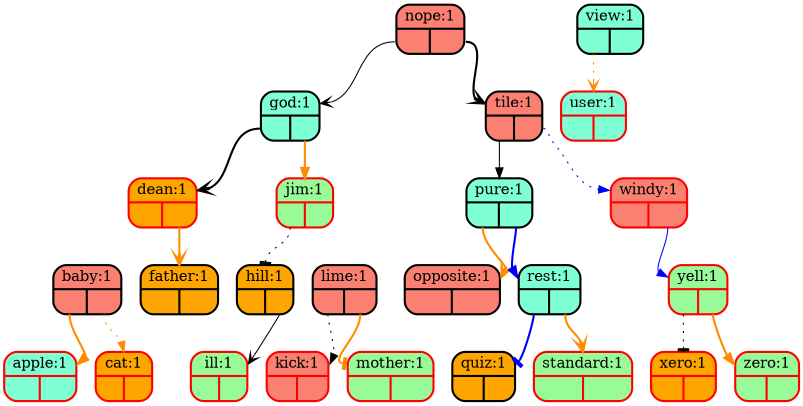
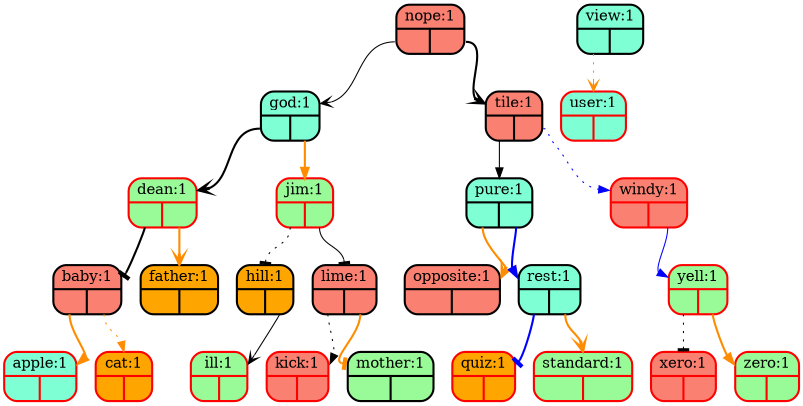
node "dean:1": fillcolor orange -> palegreen
edge "jim:1" -> "lime:1": added
edge "dean:1" -> "baby:1": added
node "mother:1": color red -> black
node "quiz:1": color black -> red
node "xero:1": fillcolor orange -> salmon
